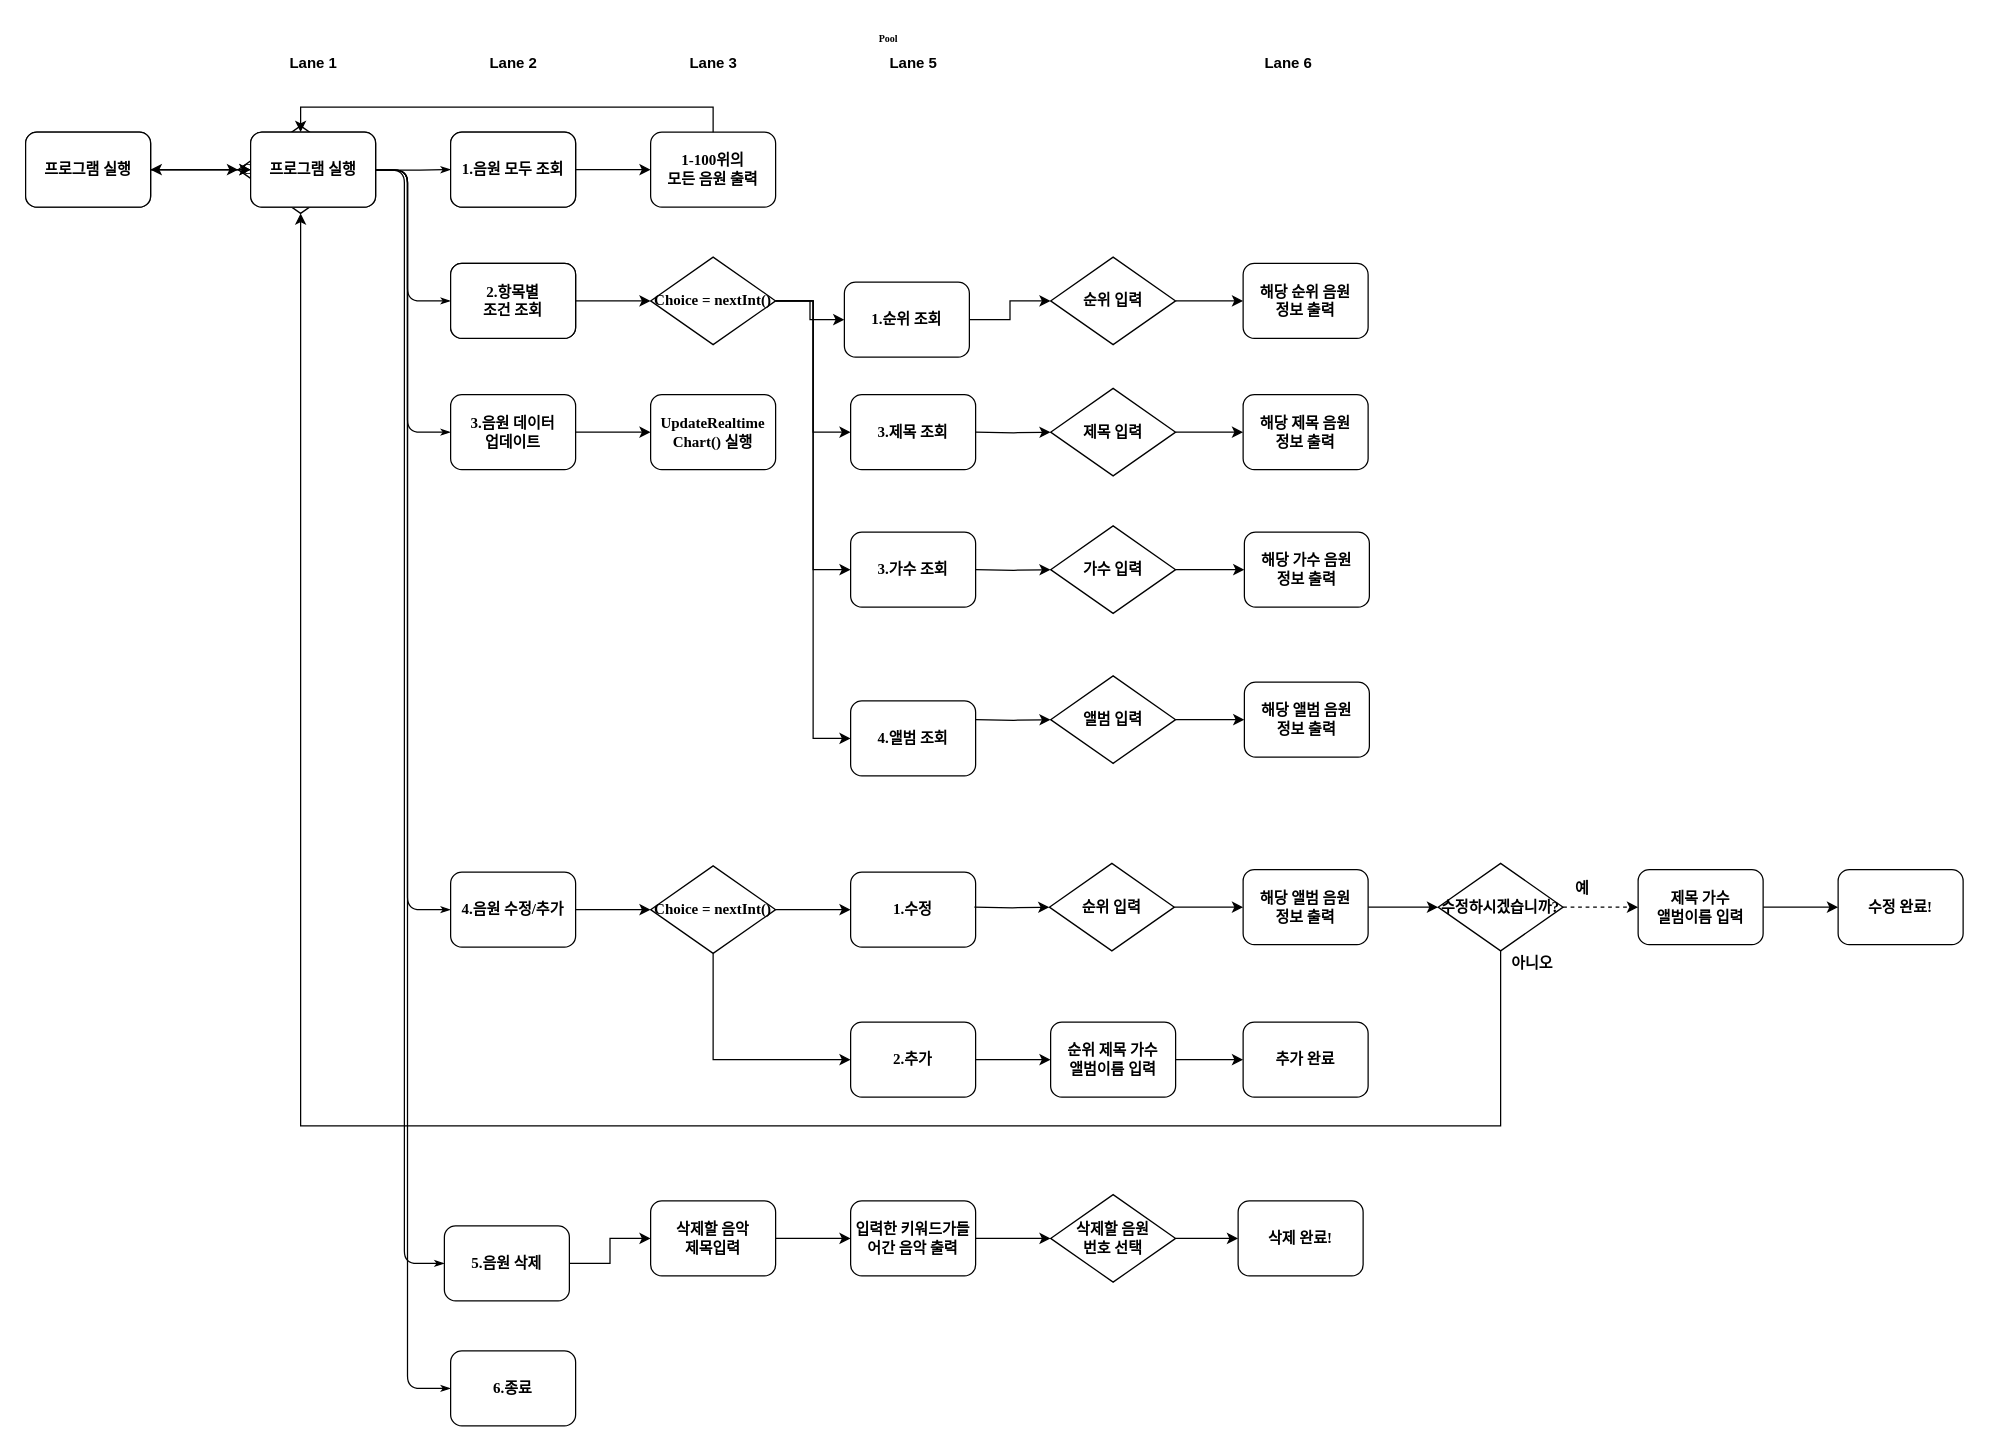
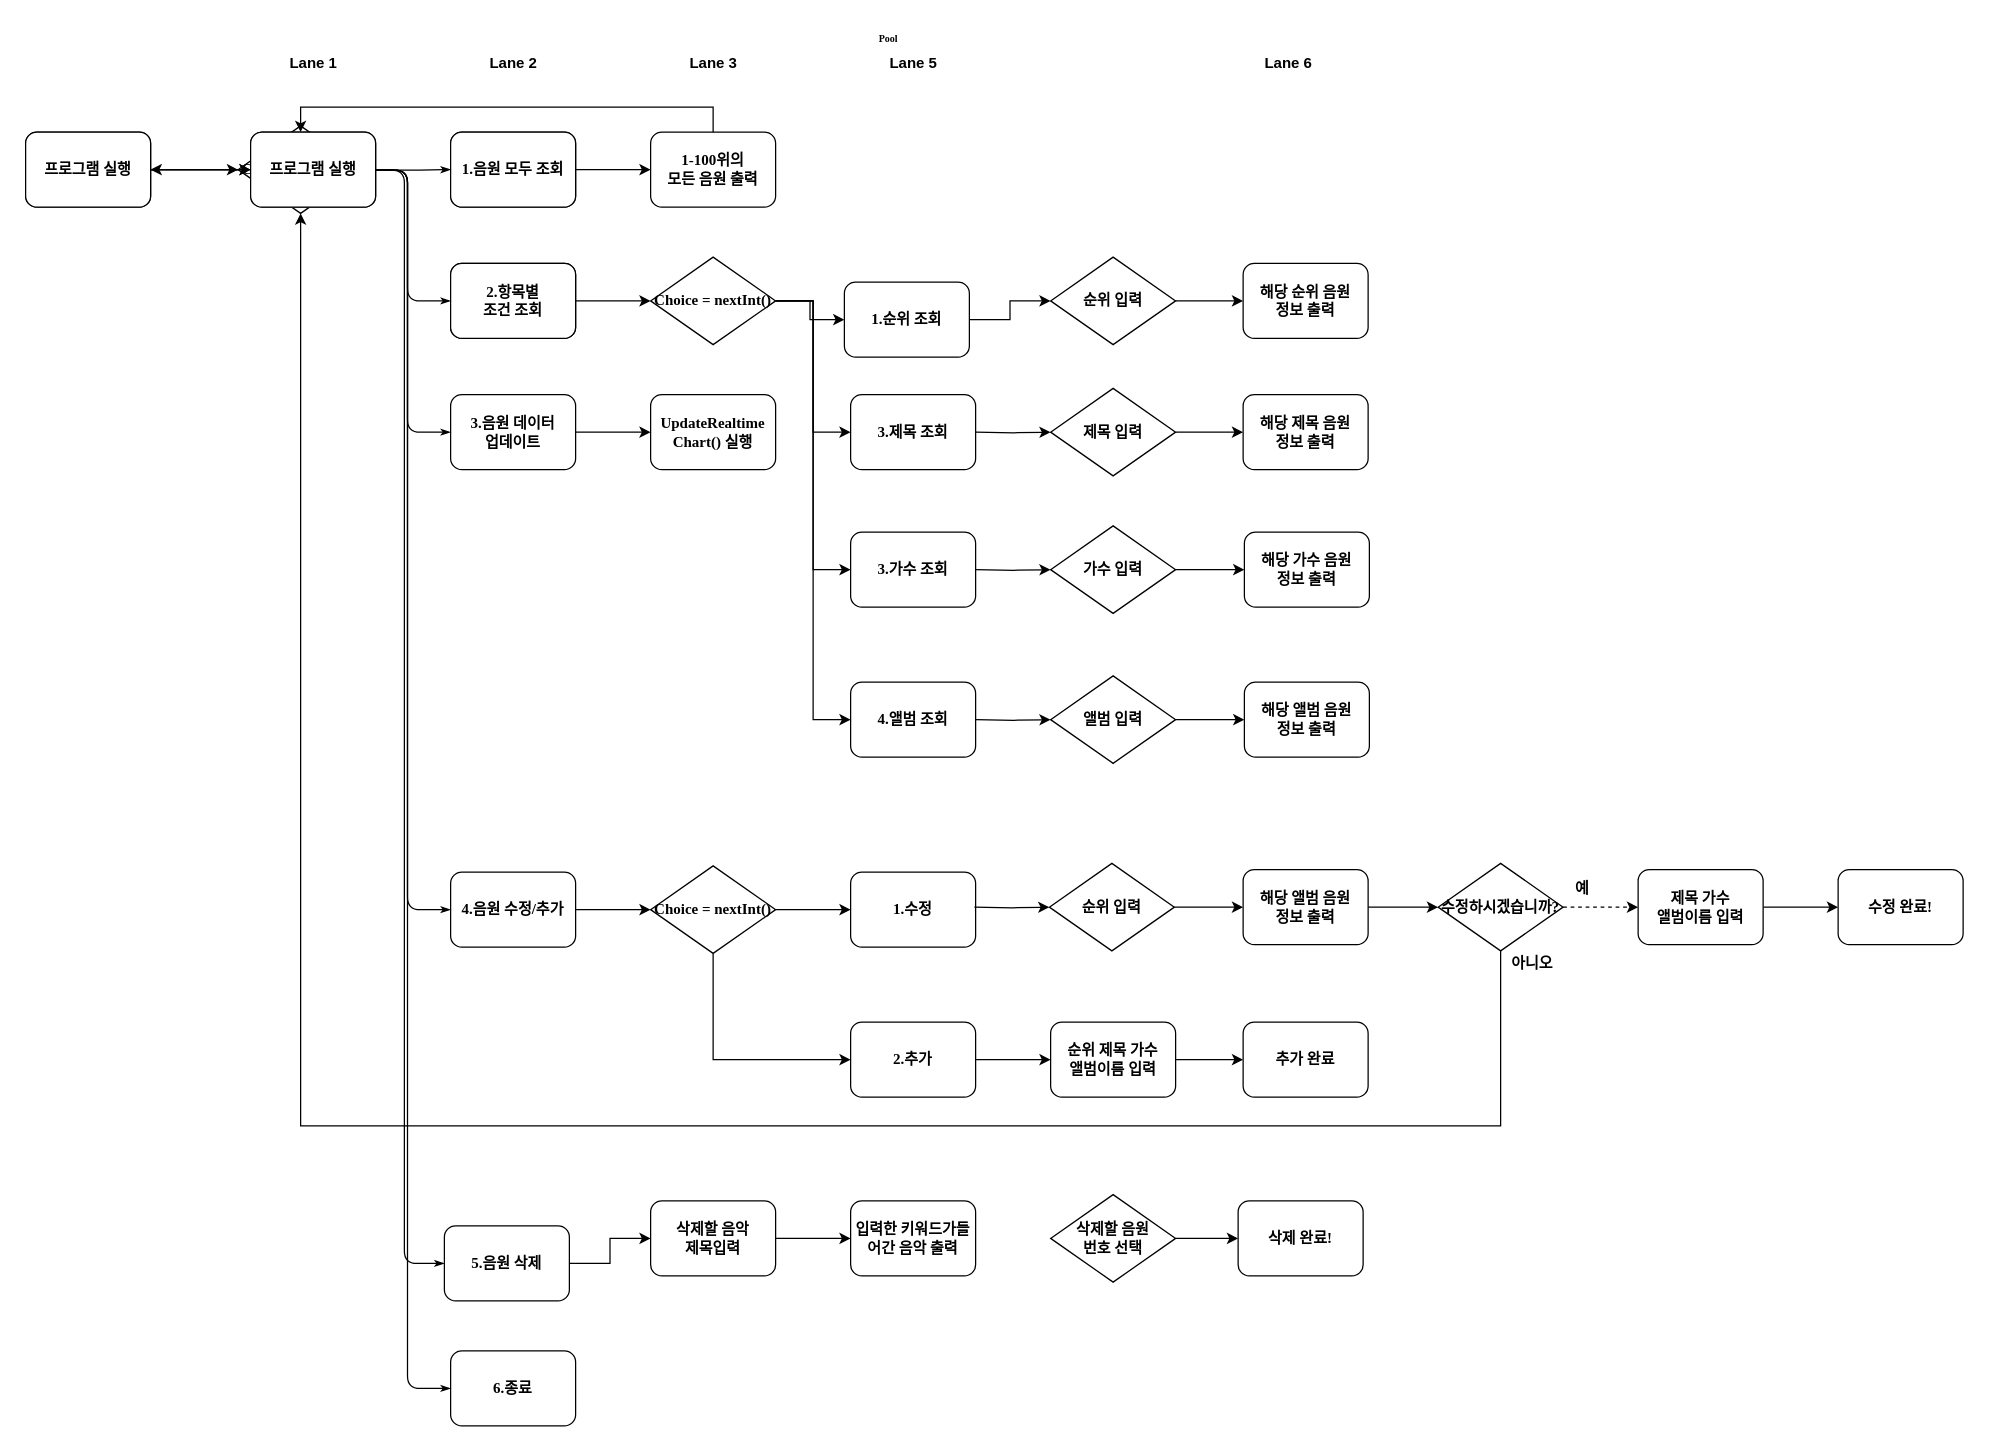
node "4.앨범 조회": moved (913, 738) -> (913, 719)
edge "입력한 키워드가들어간 음악 출력" -> "삭제할 음원 번호 선택": removed
